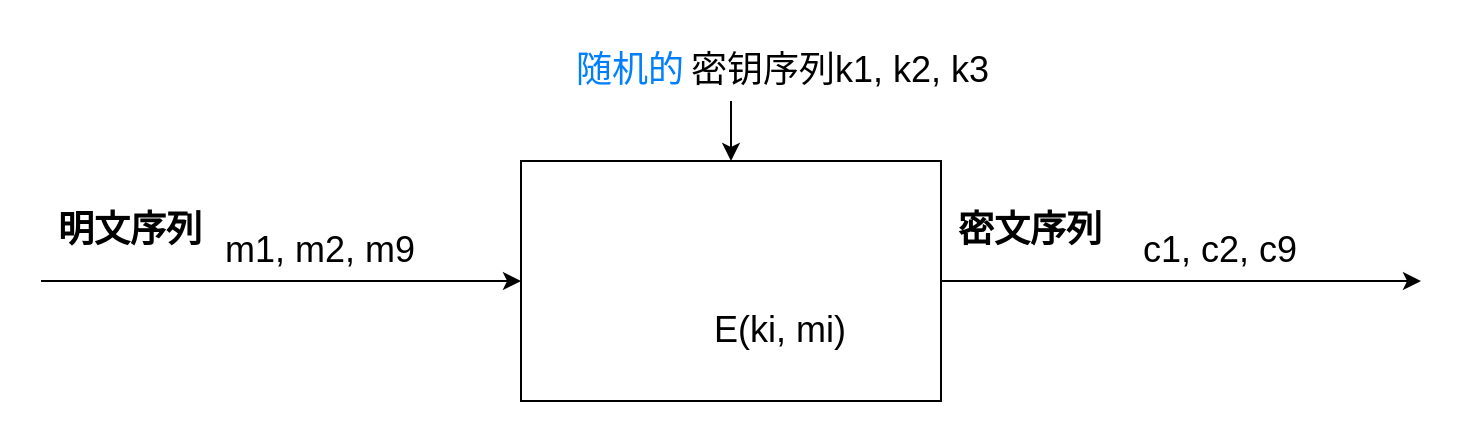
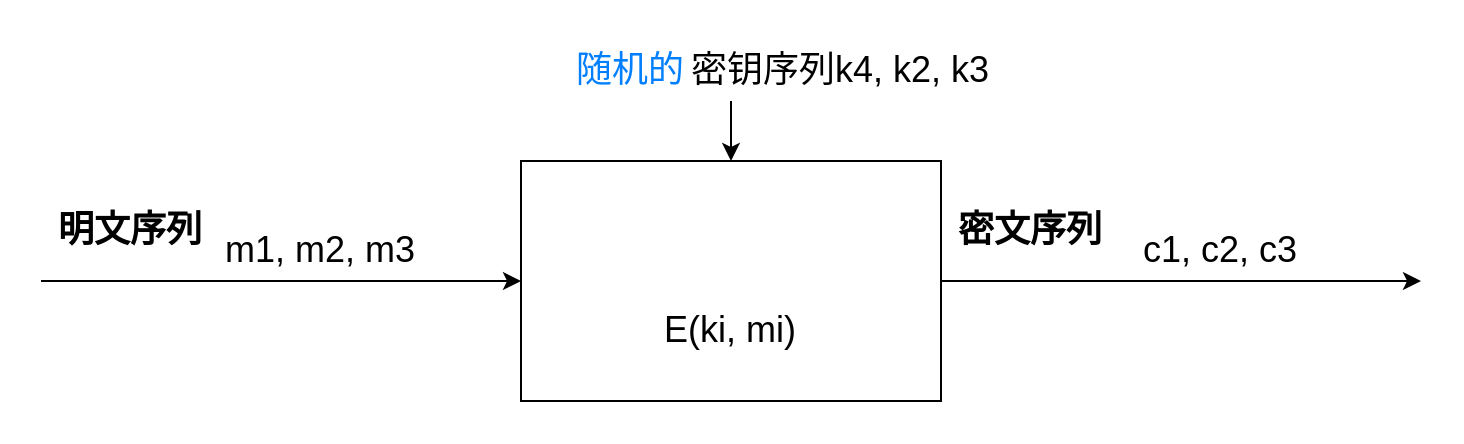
node "密钥序列k1, k2, k3": label "密钥序列k1, k2, k3" -> "密钥序列k4, k2, k3"
node "m1, m2, m9": label "m1, m2, m9" -> "m1, m2, m3"
node "c1, c2, c9": label "c1, c2, c9" -> "c1, c2, c3"
node "E(ki, mi)": moved (781, 331) -> (731, 331)
